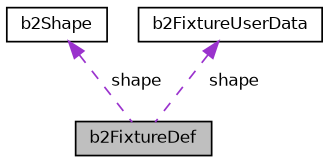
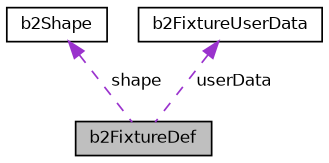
edge "b2FixtureDef" -> "b2FixtureUserData": label " shape" -> " userData"
